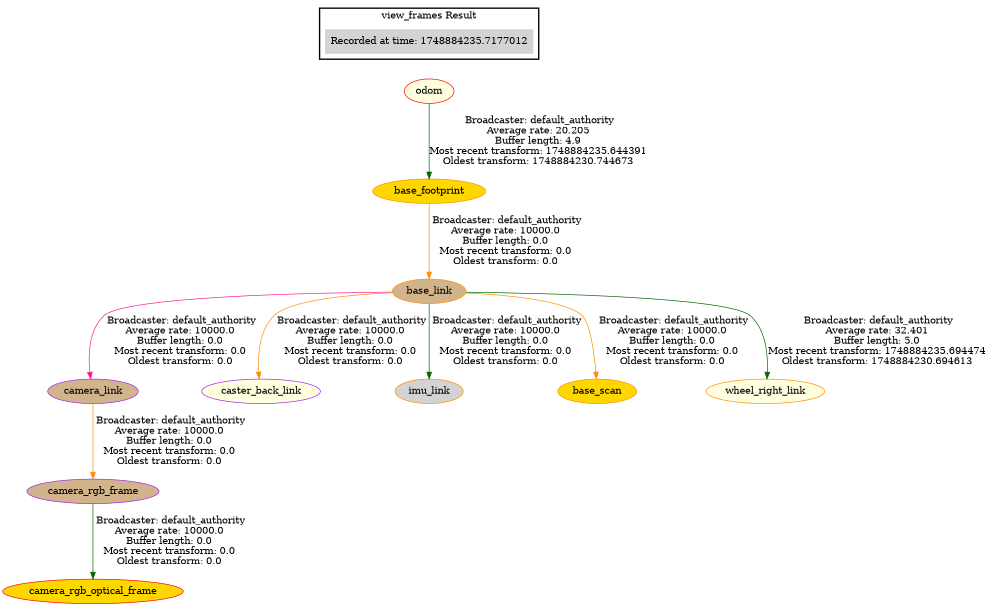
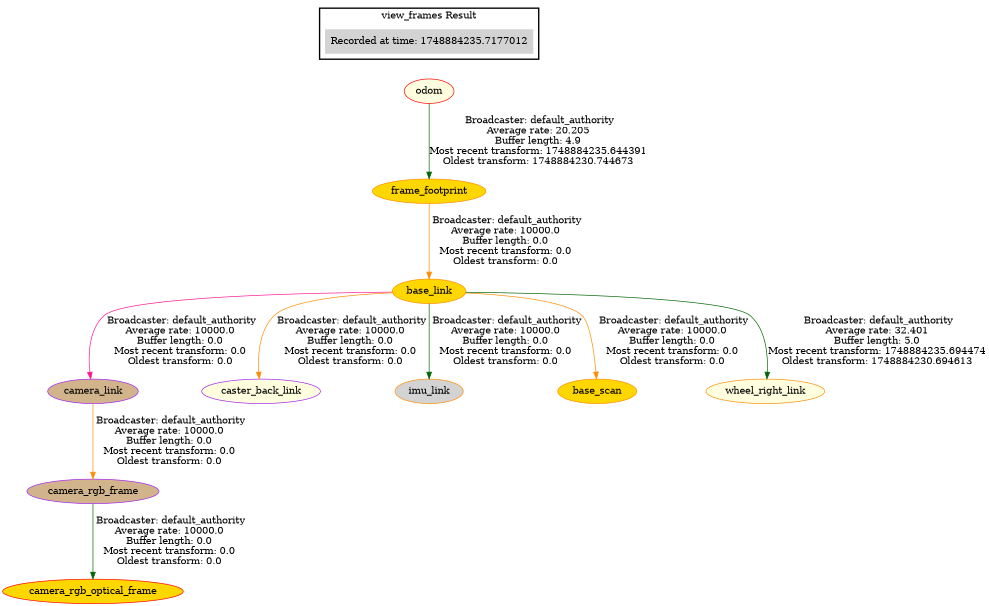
node "base_footprint": label "base_footprint" -> "frame_footprint"
node "base_link": fillcolor tan -> gold
